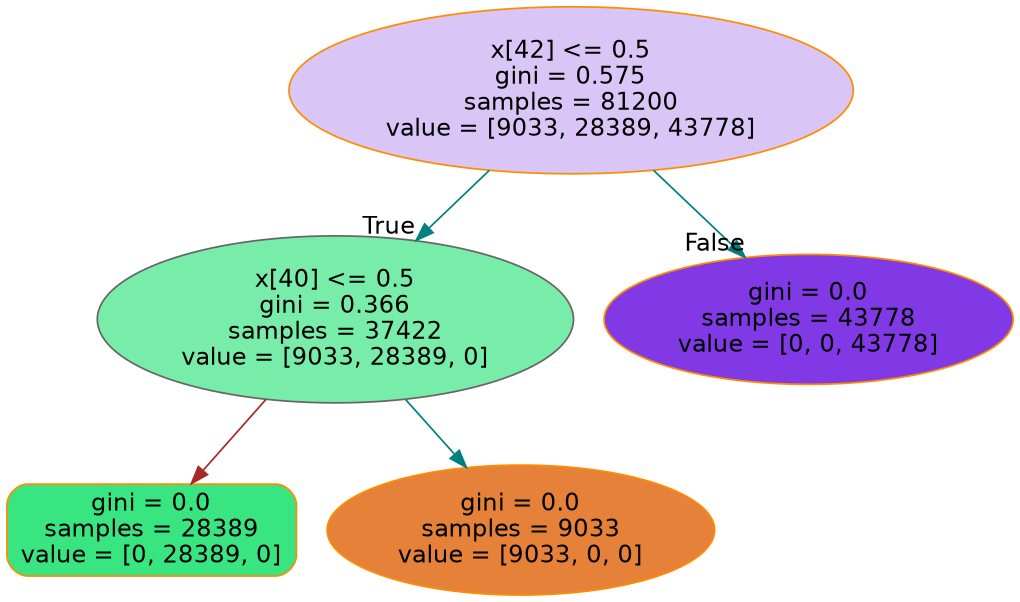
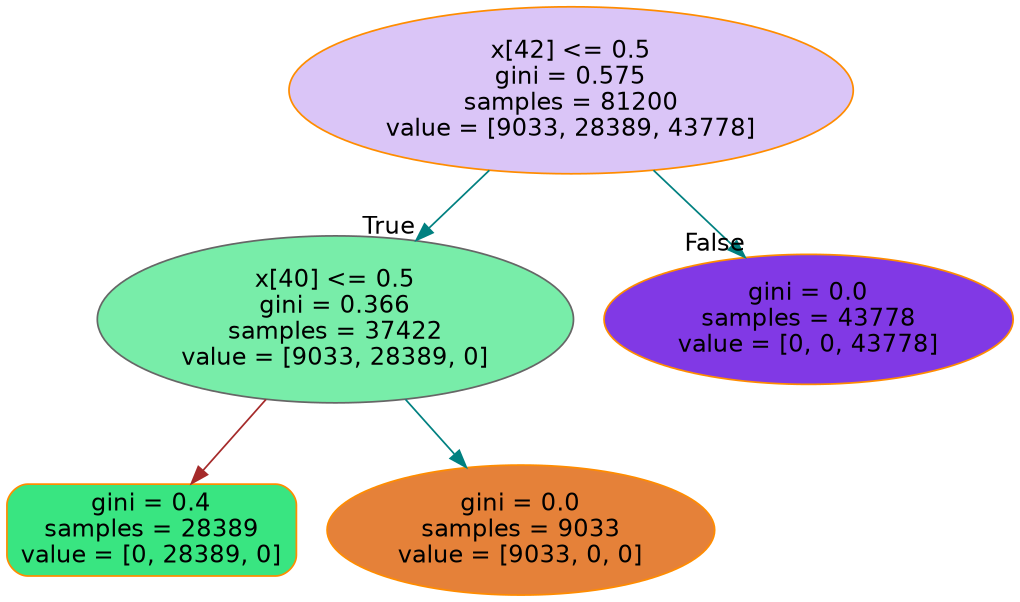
node "gini = 0.0 samples = 28389 value = [0, 28389, 0]": label "gini = 0.0 samples = 28389 value = [0, 28389, 0]" -> "gini = 0.4 samples = 28389 value = [0, 28389, 0]"
